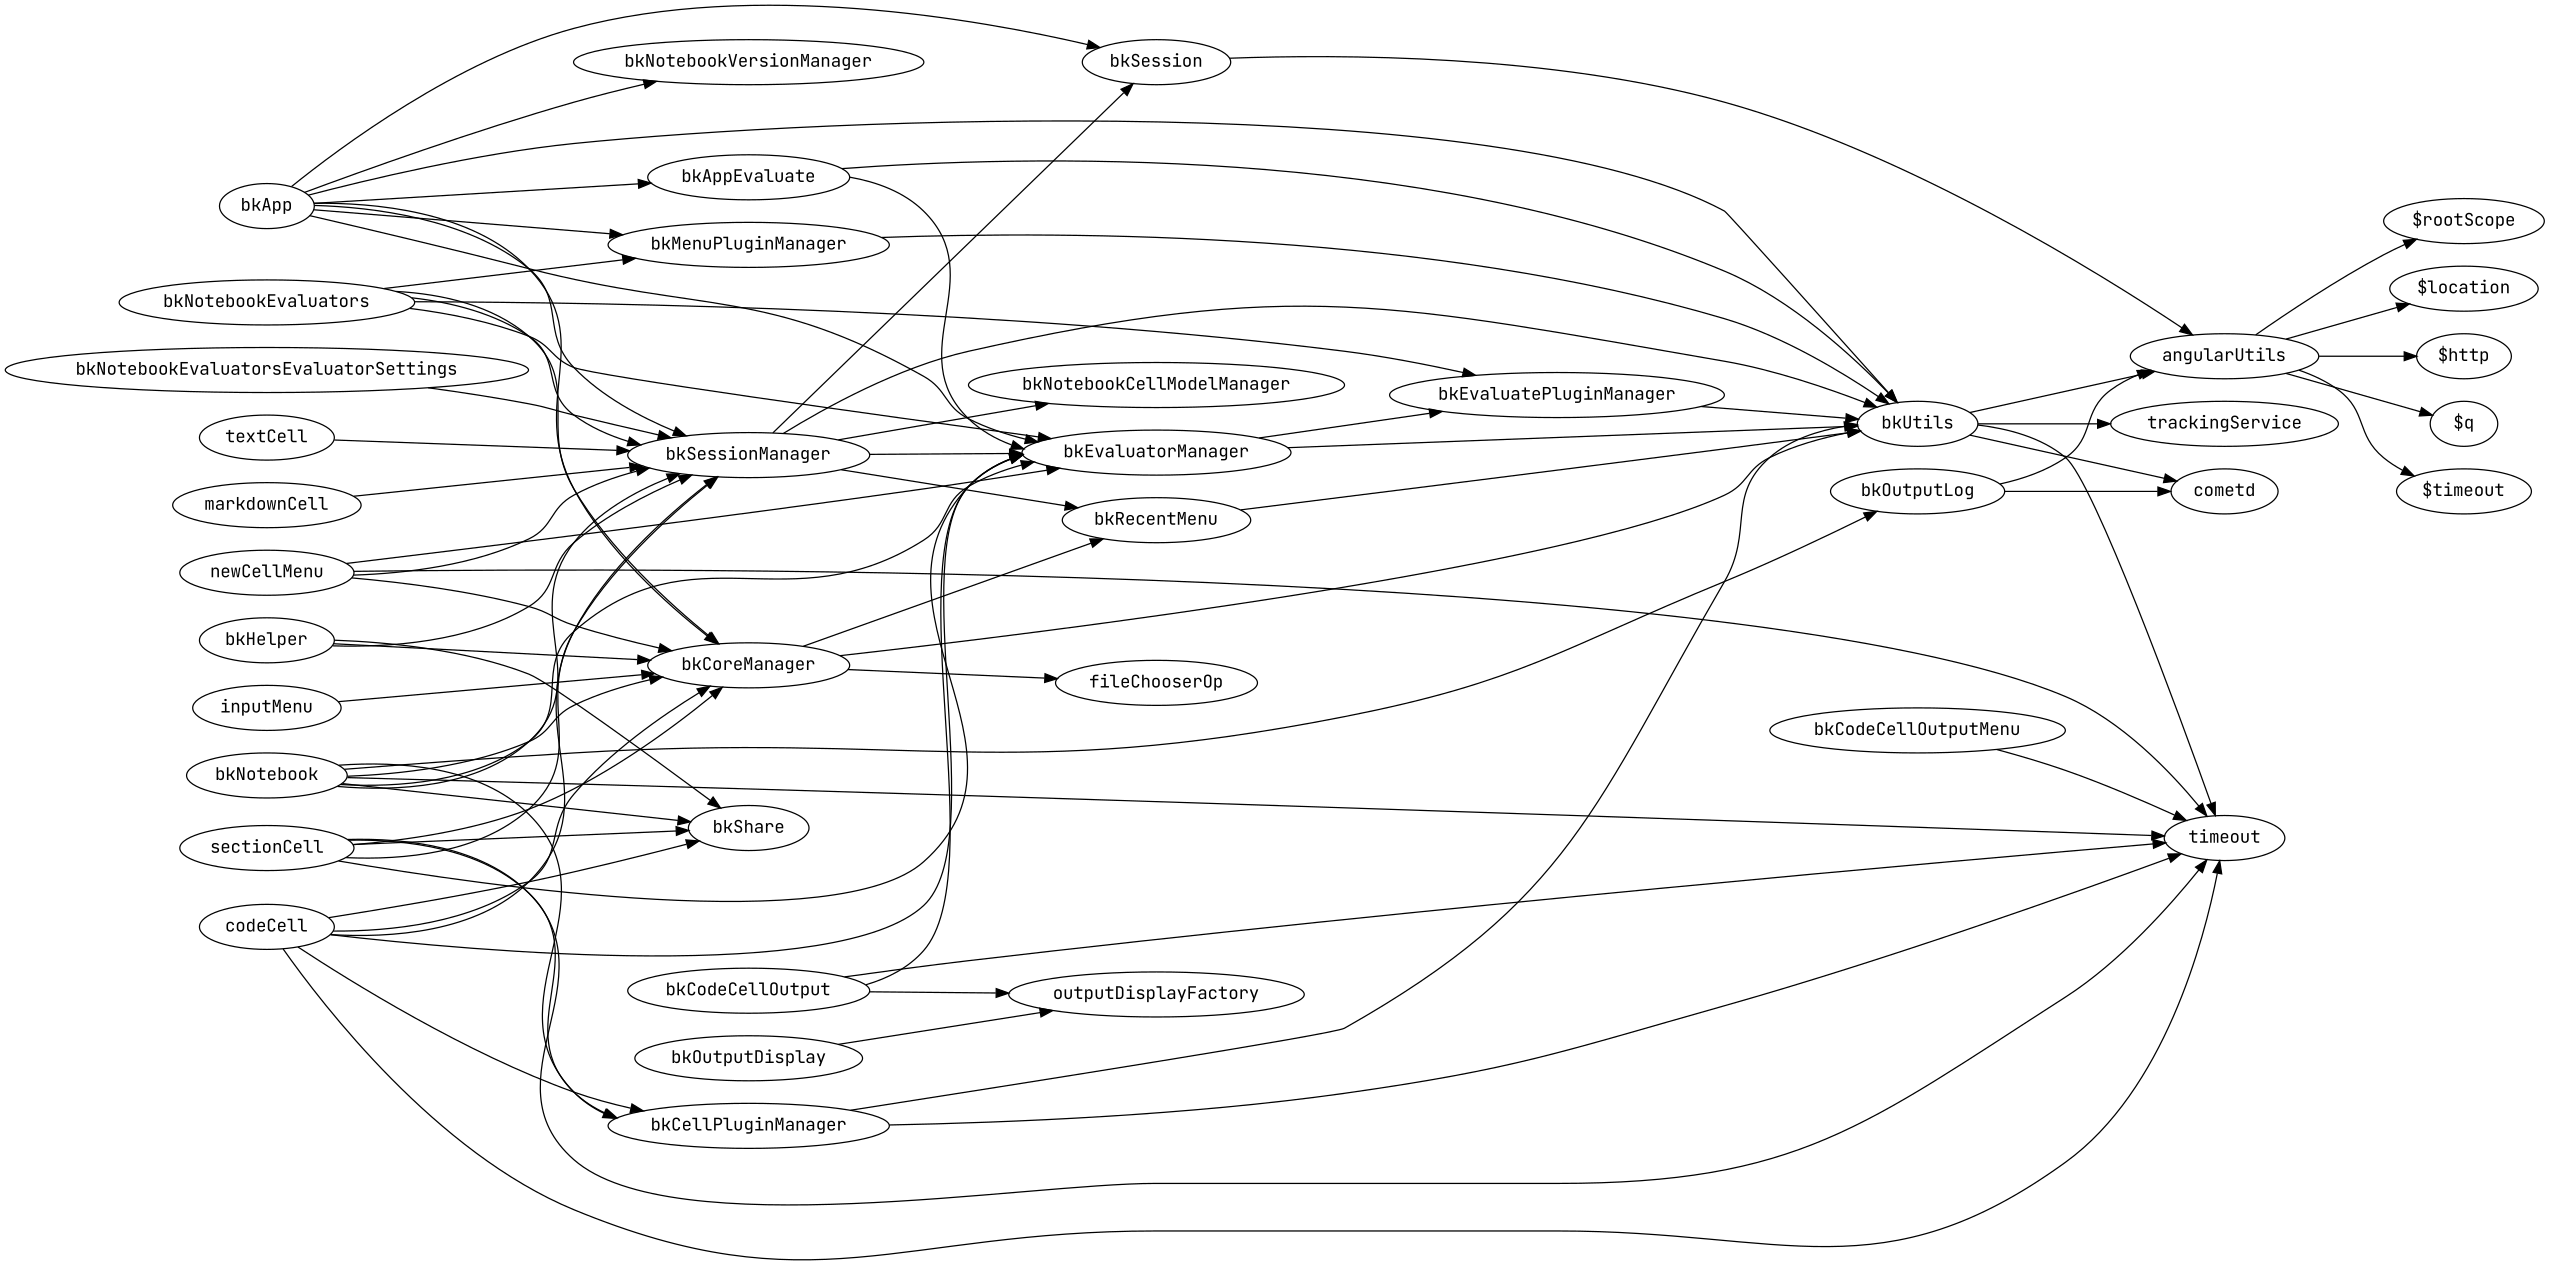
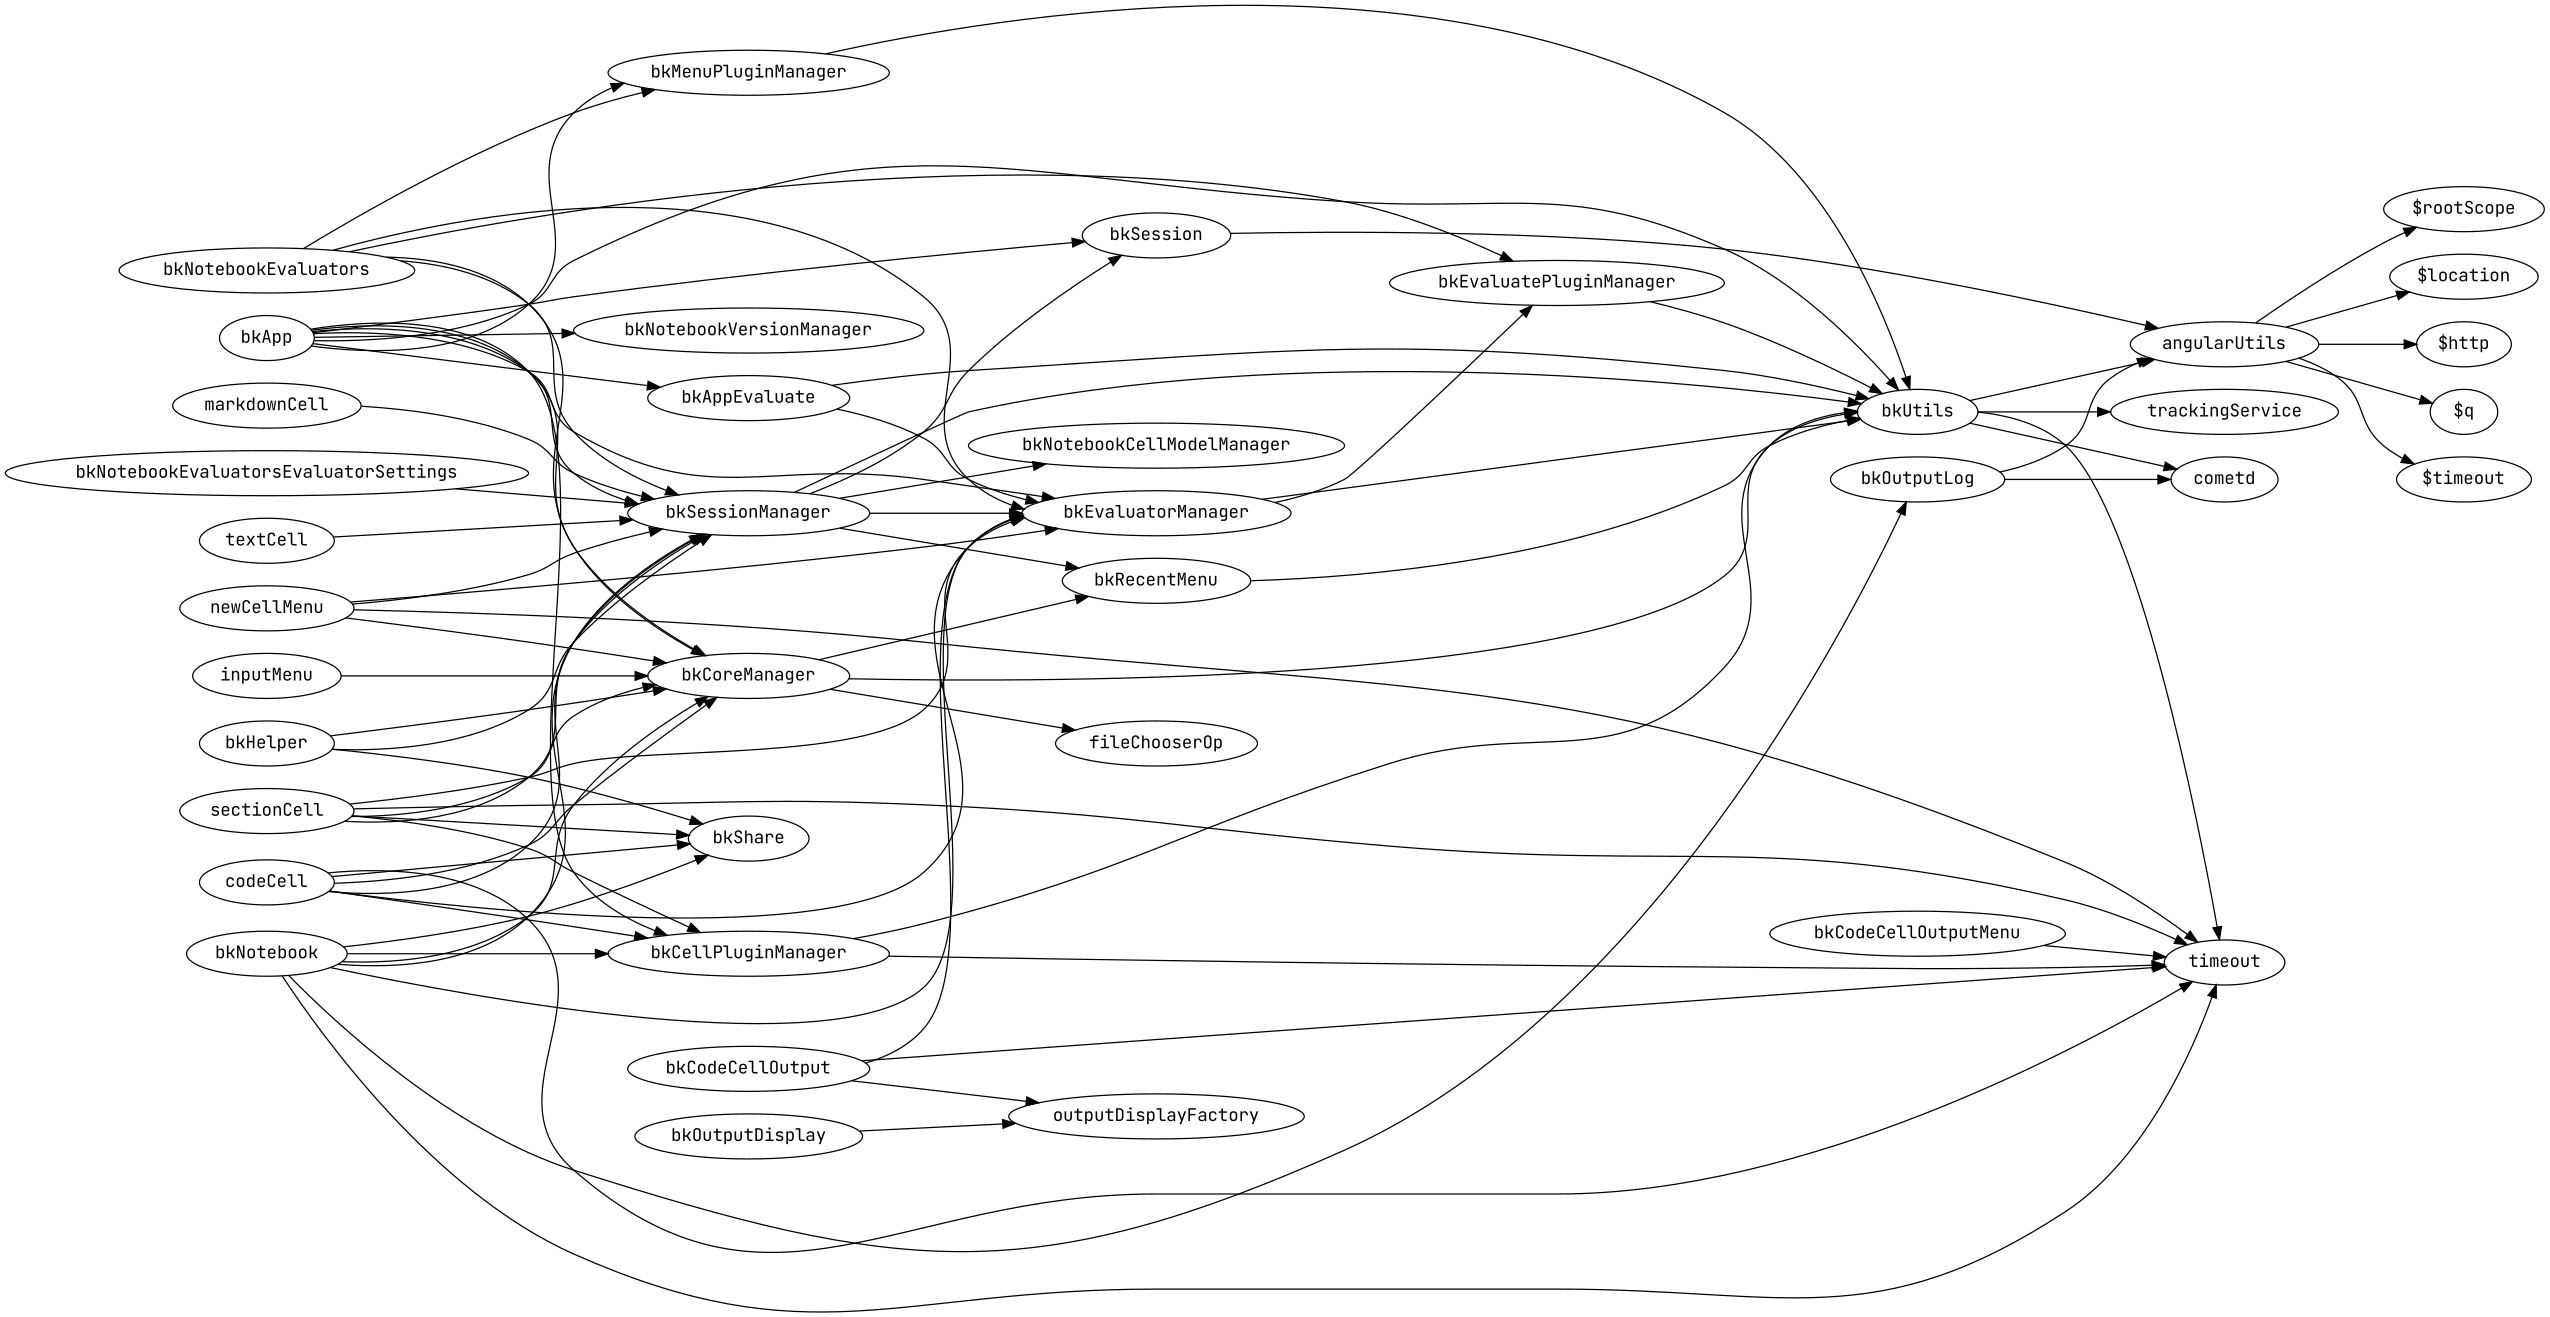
edge "bkApp" -> "bkCellPluginManager": added
